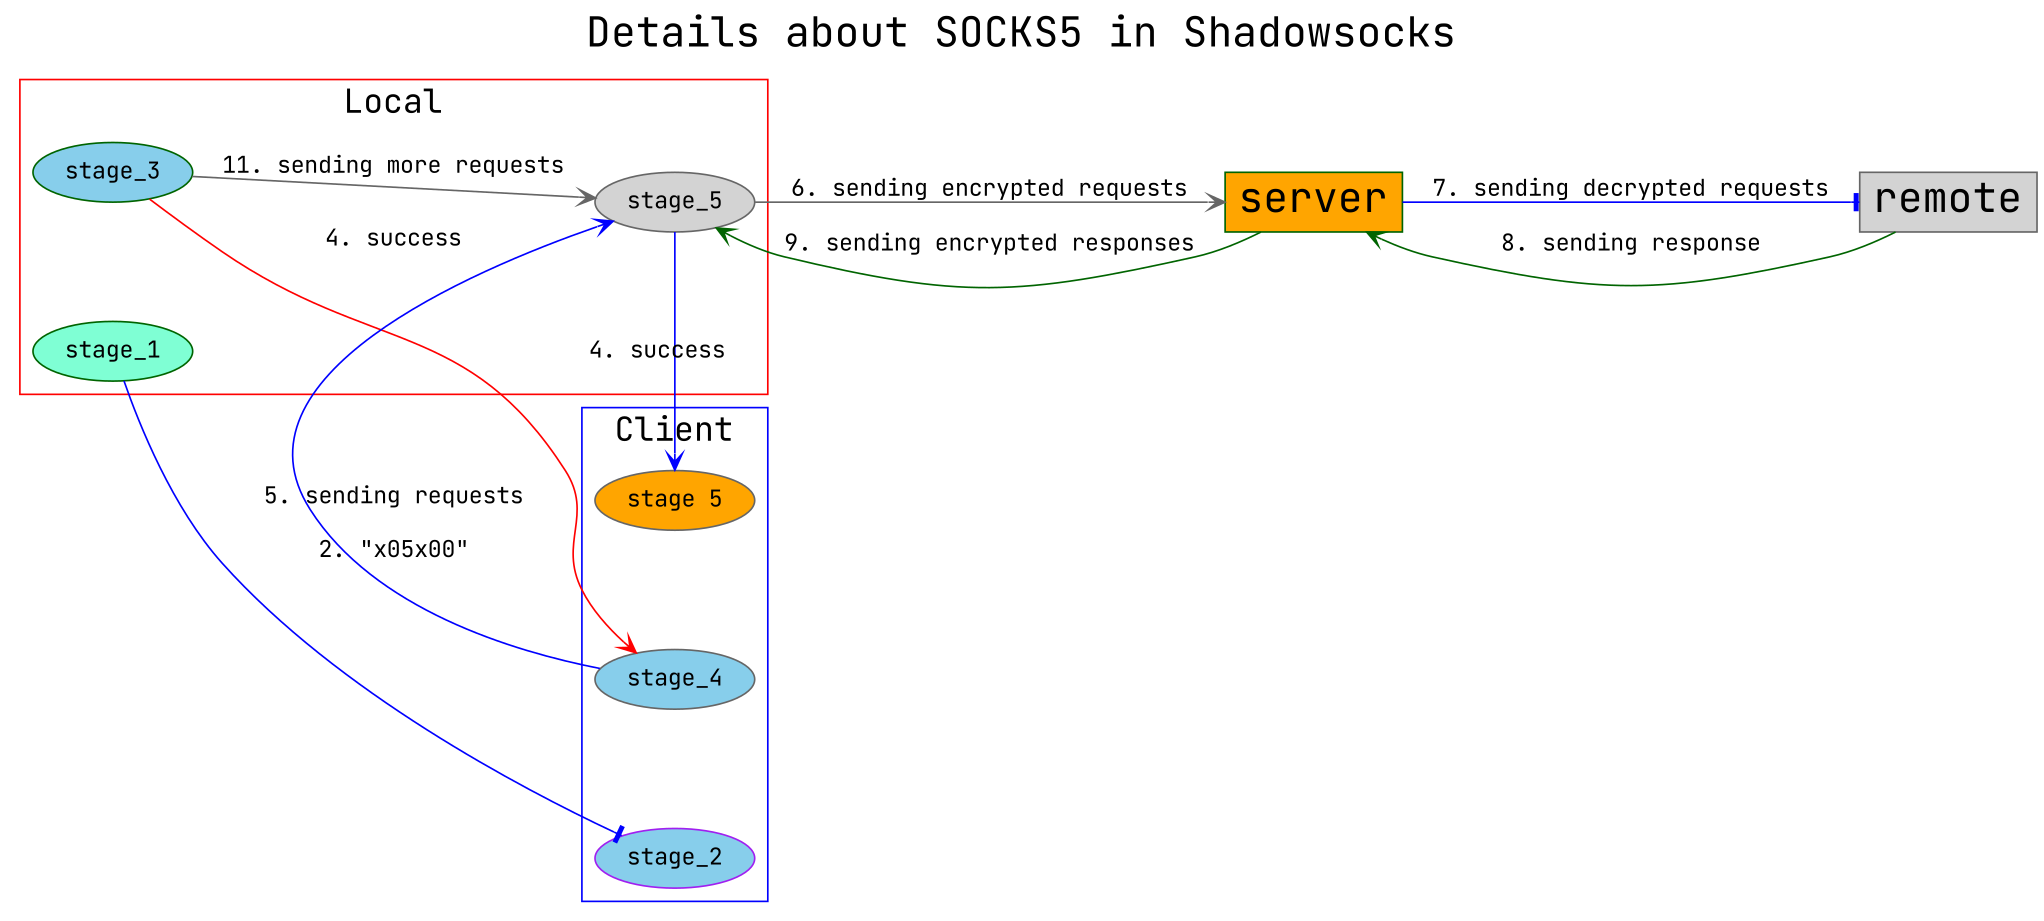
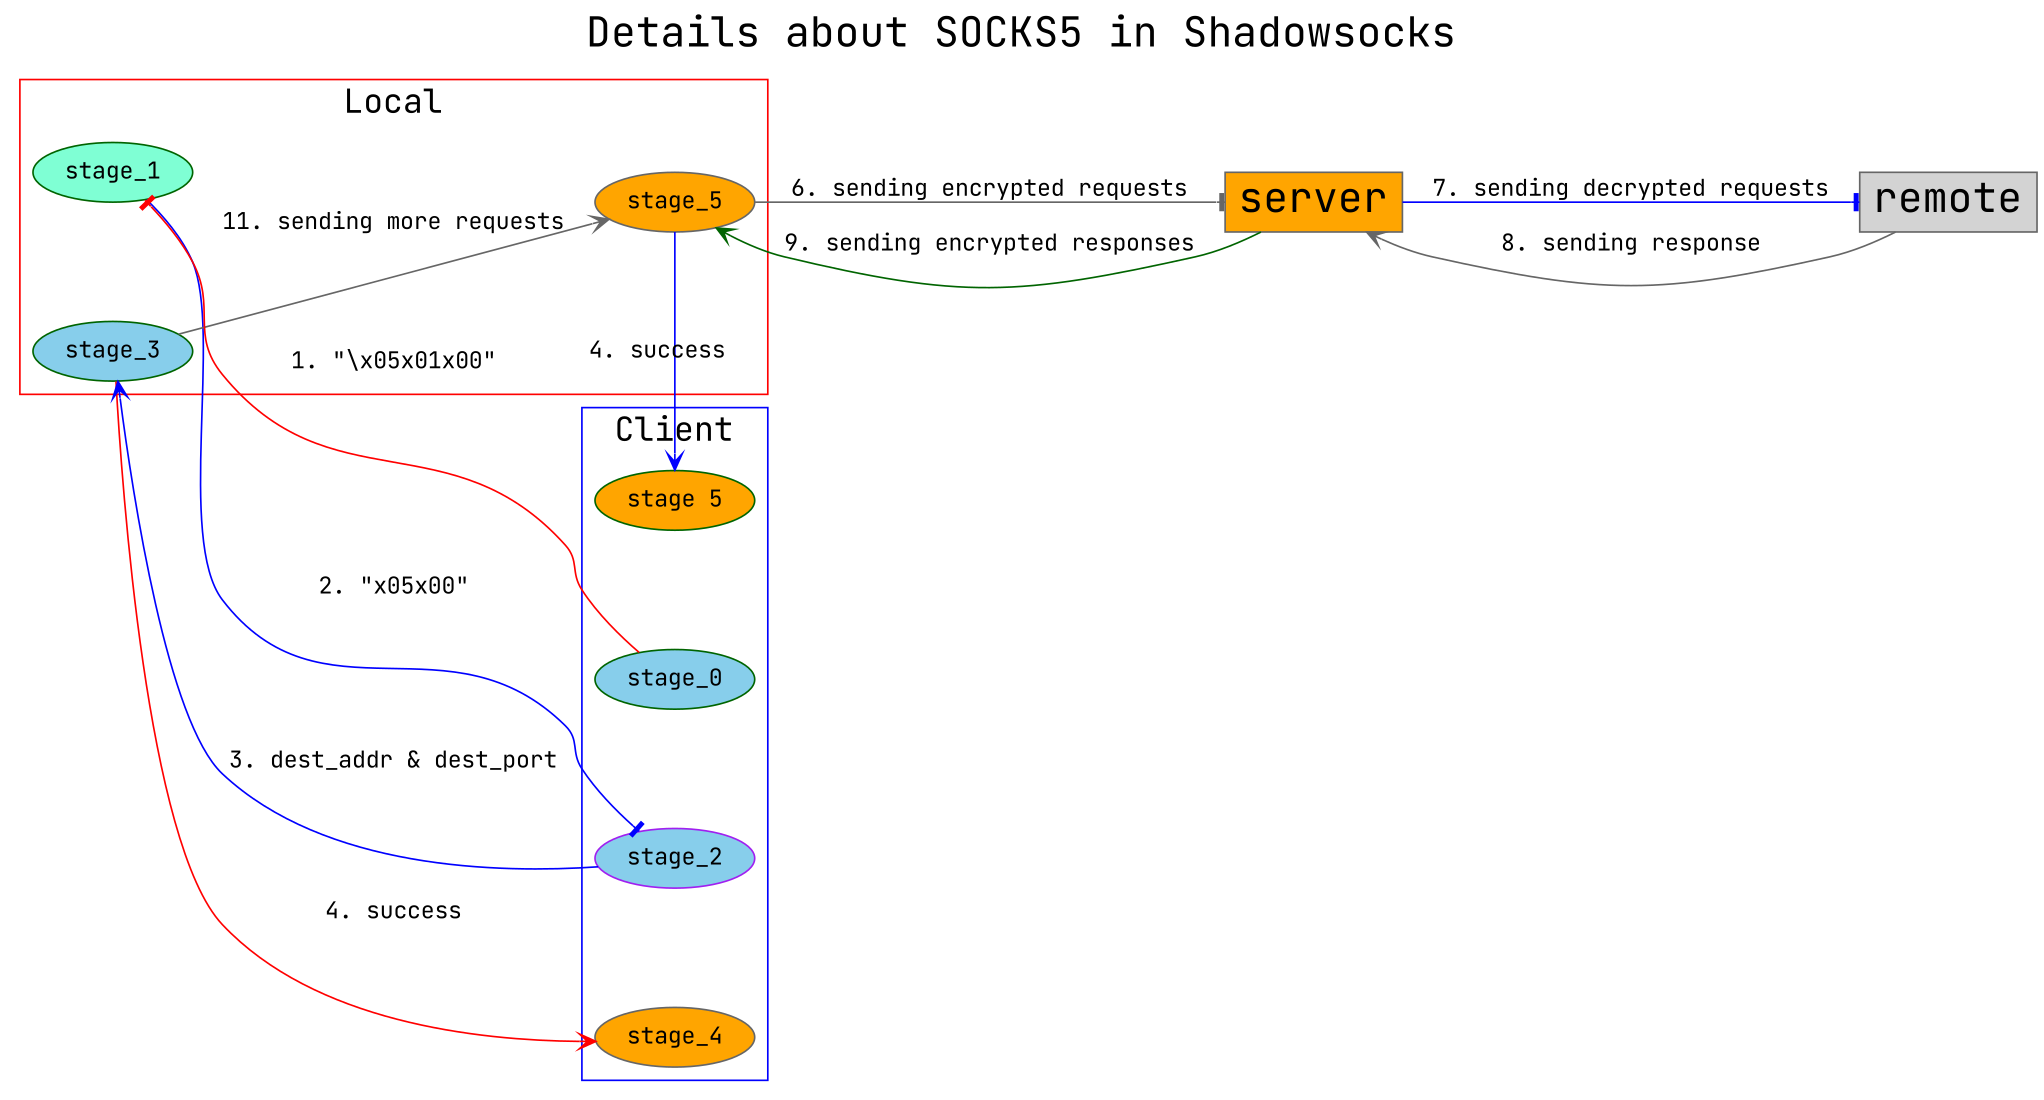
node "stage_5": fillcolor lightgrey -> orange
edge "stage_5" -> "server": arrowhead vee -> tee
node "server": color darkgreen -> gray40
edge "remote" -> "server": color darkgreen -> gray40
edge "stage_4" -> "stage_5": removed, label "5. sending requests"
node "stage 5": color gray40 -> darkgreen
node "stage_0": added
node "stage_4": fillcolor skyblue -> orange
edge "stage_2" -> "stage_3": added, label "3. dest_addr & dest_port"
